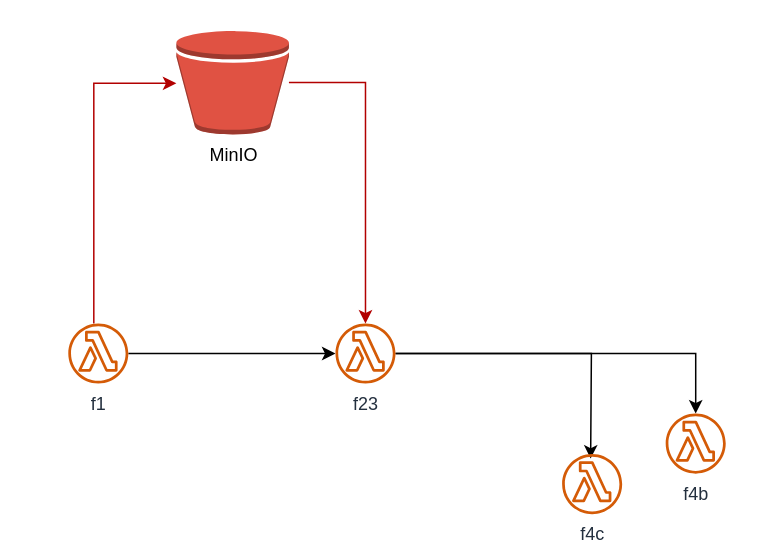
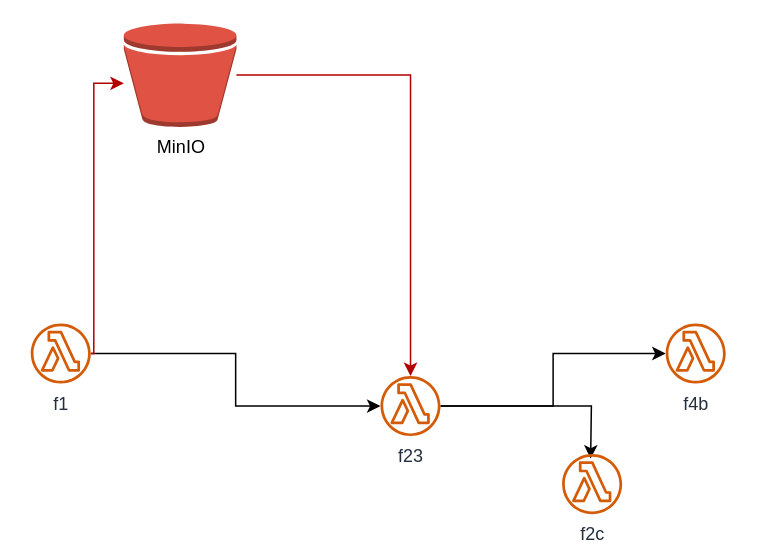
node "MinIO": moved (233, 83) -> (180, 75)
node "f1": moved (98, 353) -> (61, 353)
node "f23": moved (365, 353) -> (410, 406)
node "f4b": moved (695, 443) -> (695, 353)
node "f4c": label "f4c" -> "f2c"
